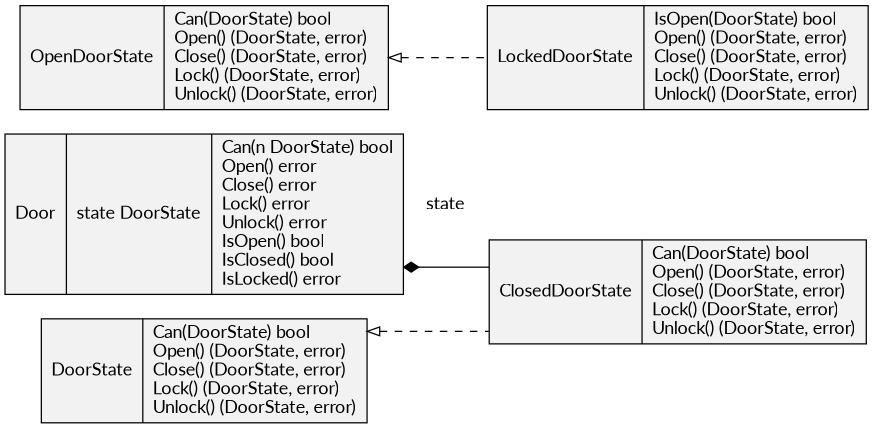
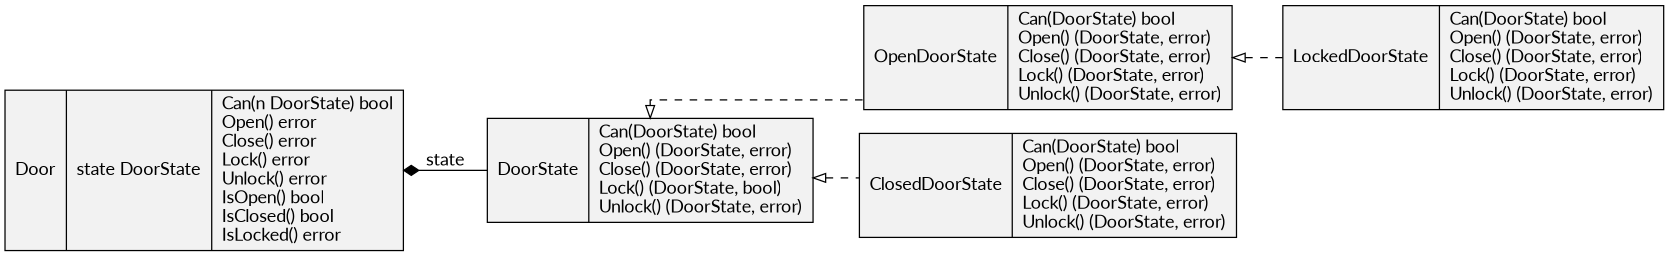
node "LockedDoorState": text "IsOpen(DoorState) bool" -> "Can(DoorState) bool"
edge "OpenDoorState" -> "DoorState": added
edge "ClosedDoorState" -> "Door": now "DoorState" -> "Door"
node "DoorState": text "Lock() (DoorState, error)" -> "Lock() (DoorState, bool)"
